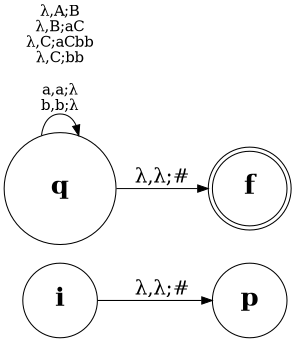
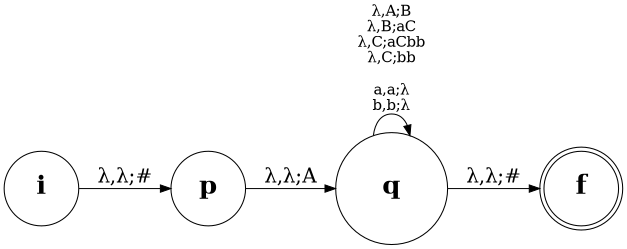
edge "p" -> "q": added, label "λ,λ;A"
